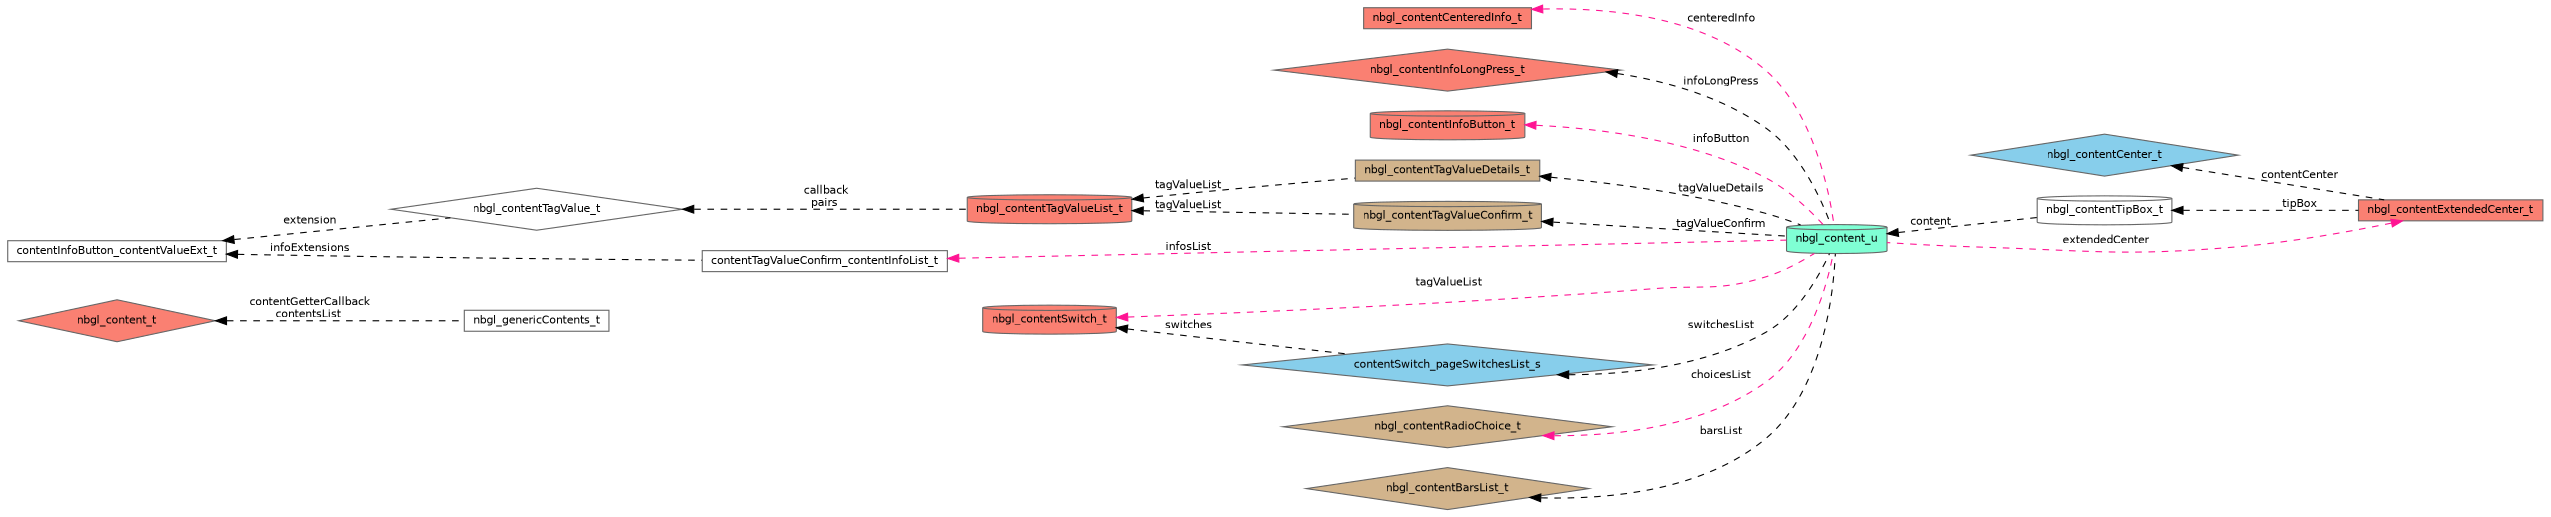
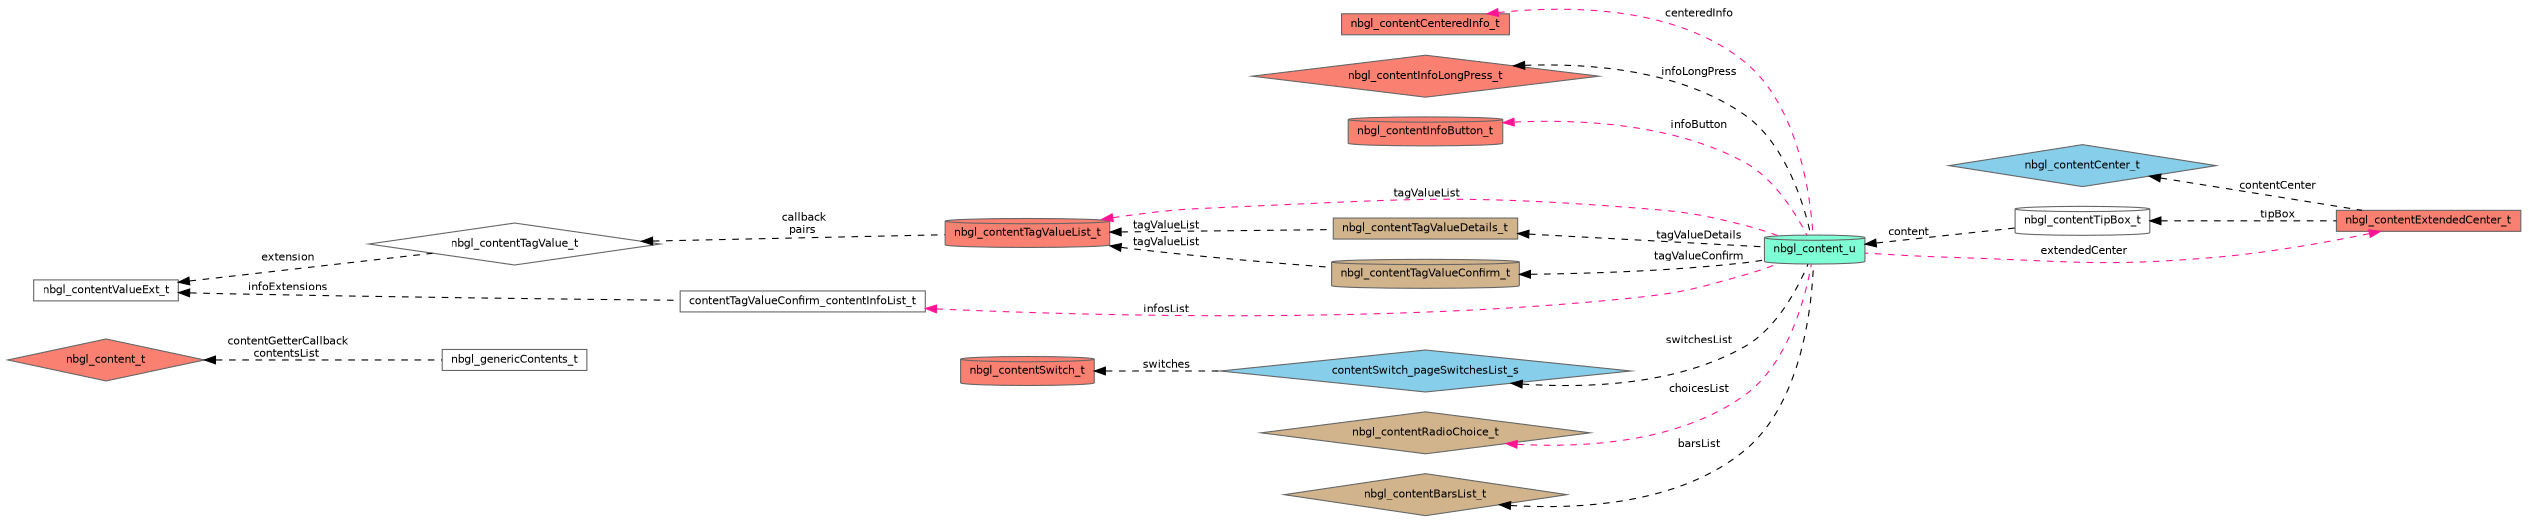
node "contentInfoButton_contentValueExt_t": label "contentInfoButton_contentValueExt_t" -> "nbgl_contentValueExt_t"
edge "nbgl_content_u" -> "nbgl_contentSwitch_t": now "nbgl_content_u" -> "nbgl_contentTagValueList_t"
